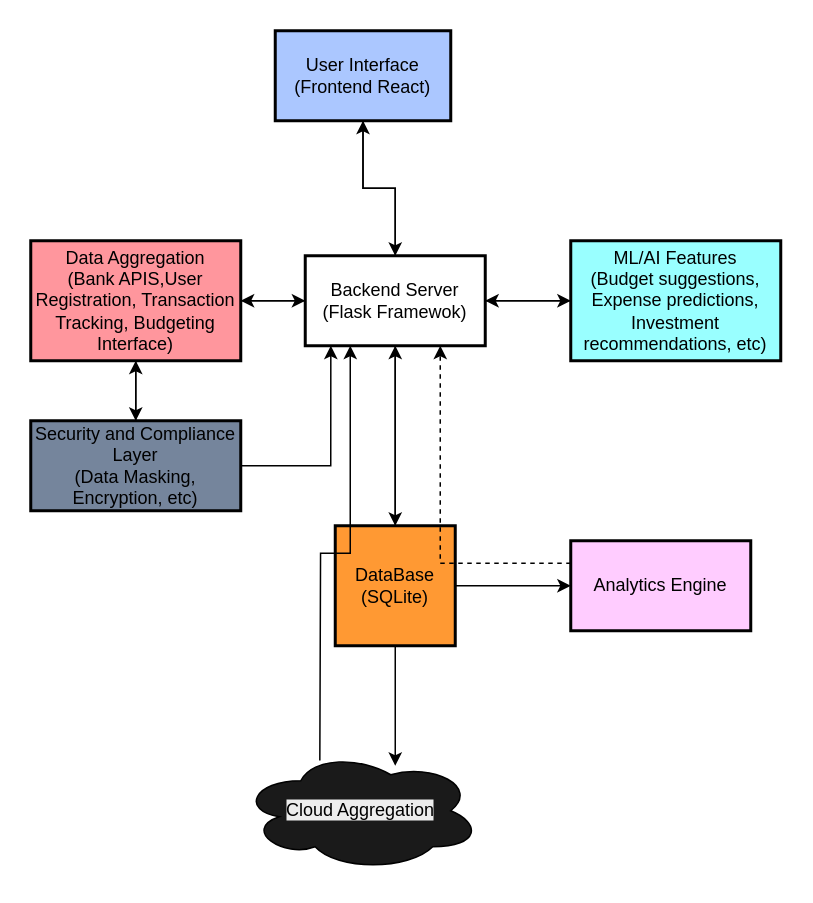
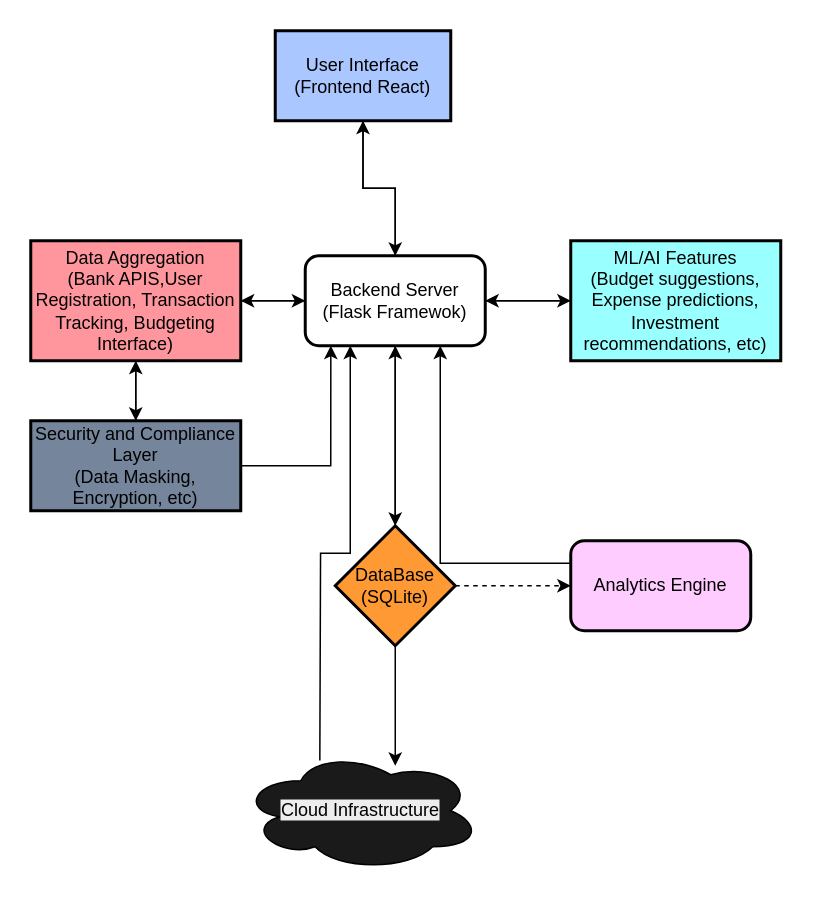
node "Backend Server (Flask Framewok)": shape rectangle -> rounded rectangle
edge "Analytics Engine" -> "Backend Server (Flask Framewok)": style dashed -> solid
node "DataBase (SQLite)": shape rectangle -> diamond
edge "DataBase (SQLite)" -> "Analytics Engine": style solid -> dashed
node "Analytics Engine": shape rectangle -> rounded rectangle
node "Cloud Aggregation": label "Cloud Aggregation" -> "Cloud Infrastructure"
